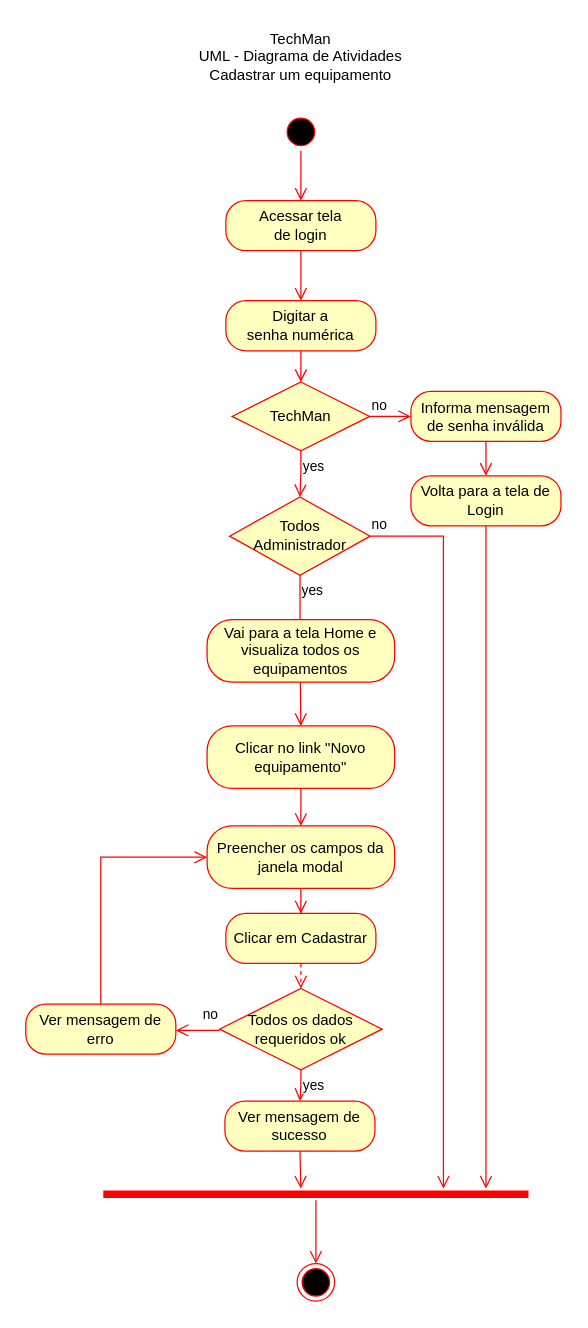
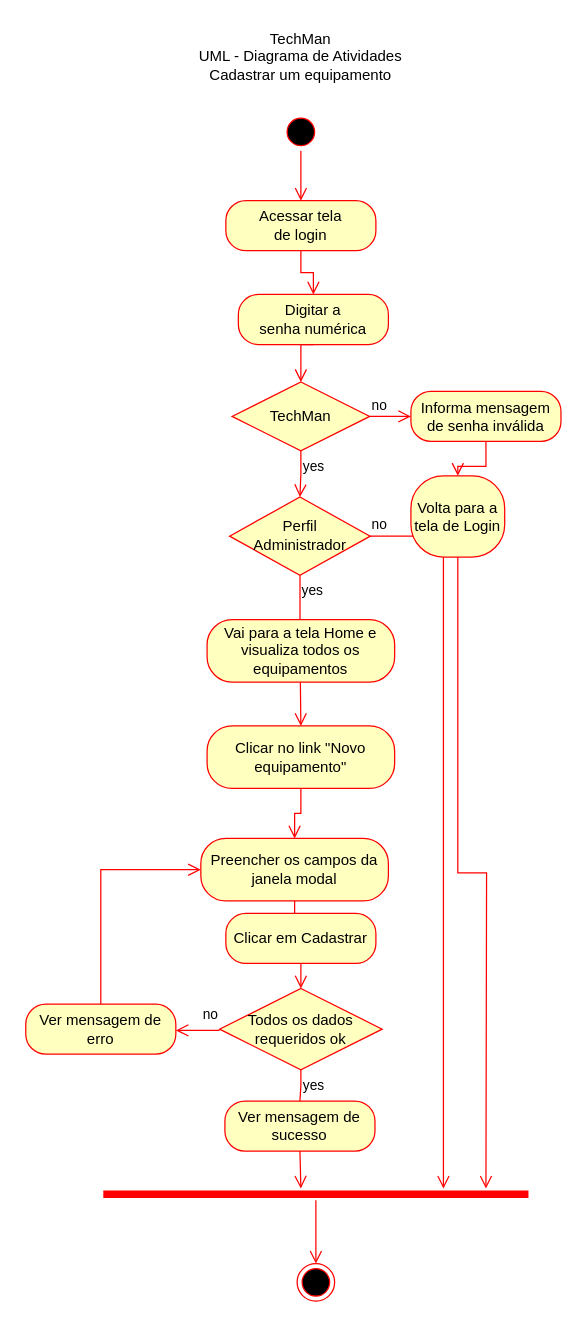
node "Digitar asenha numérica": moved (301, 326) -> (313, 319)
node "Volta para a tela de Login": size 150x50 -> 94x81
node "Todos Administrador": label "Todos Administrador" -> "Perfil Administrador"
node "Preencher os campos da janela modal": moved (301, 857) -> (294, 869)
edge "Clicar em Cadastrar" -> "Todos os dados requeridos ok": style dashed -> solid
edge "Todos os dados requeridos ok" -> "Ver mensagem de sucesso": arrowhead open -> none
